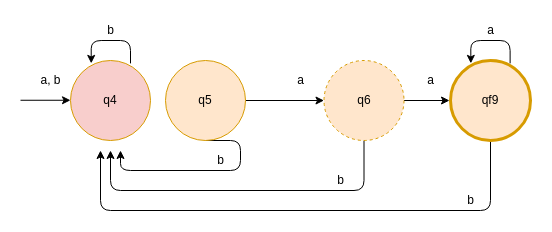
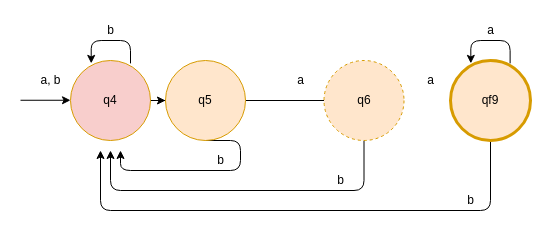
edge "q4" -> "q5": added
edge "q5" -> "q6": arrowhead classic -> none
edge "q6" -> "qf9": removed
